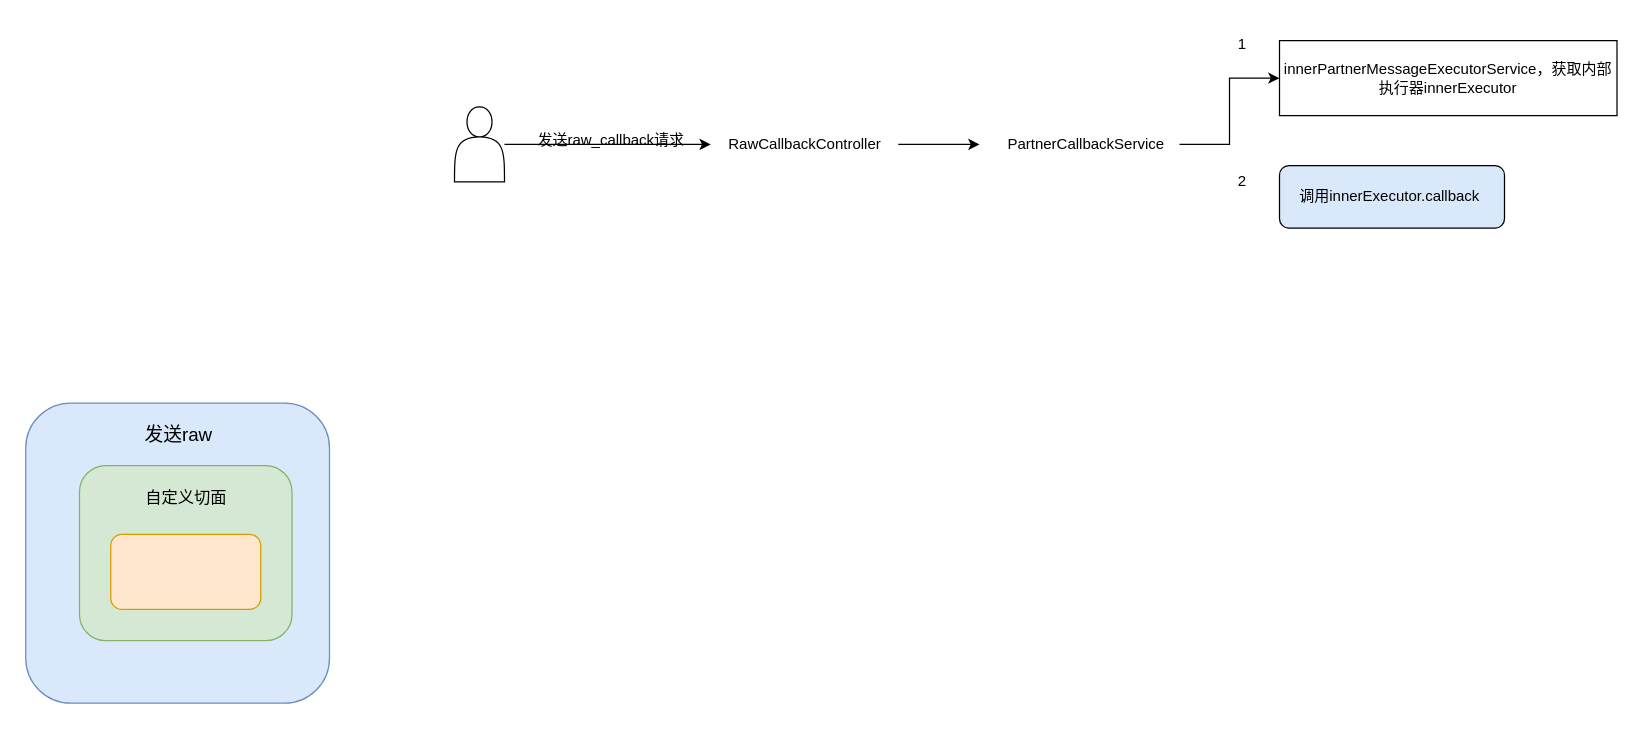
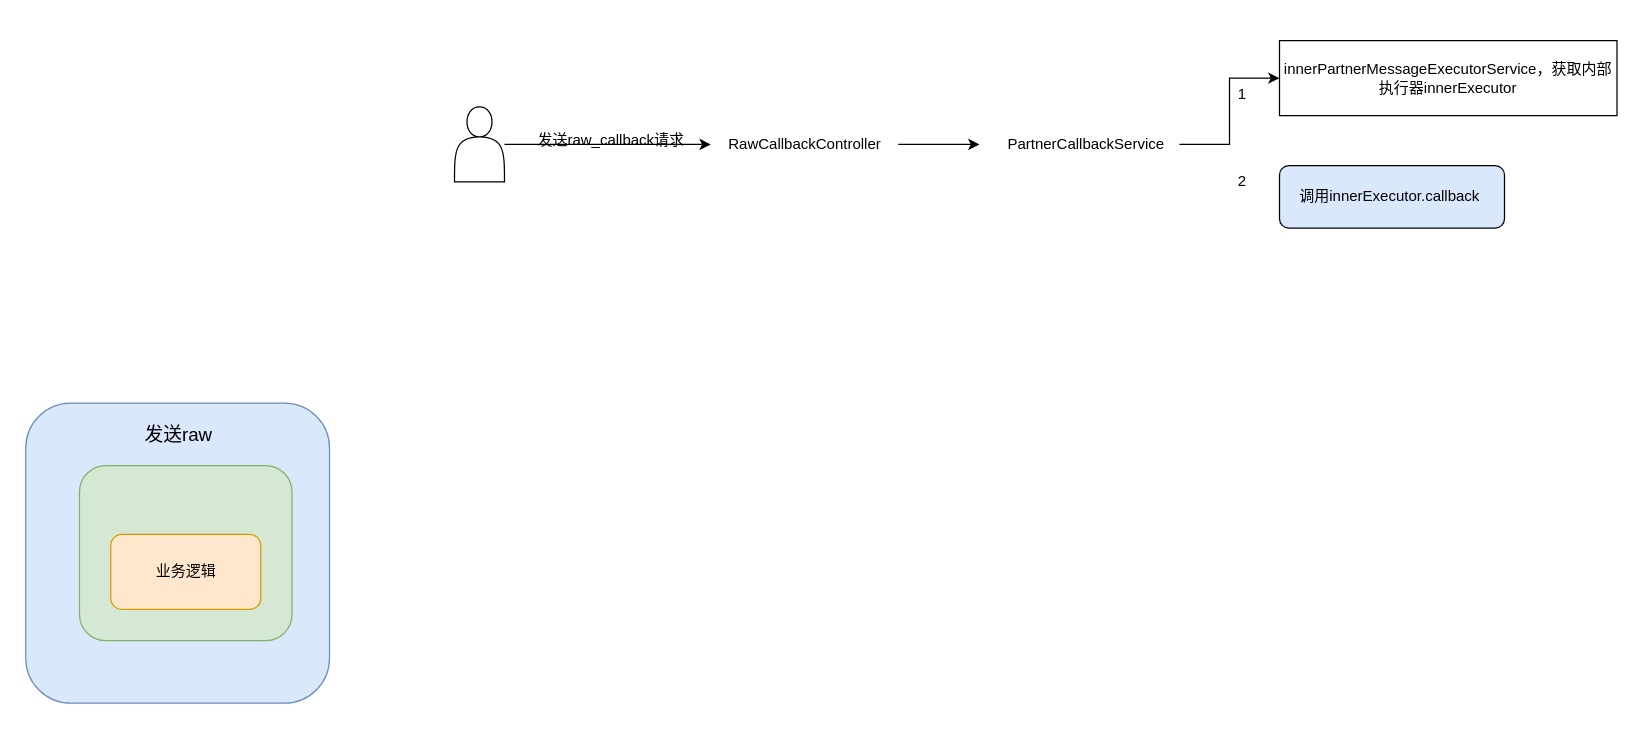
node "1": moved (1242, 44) -> (1242, 94)
node "自定义切面": removed
node "业务逻辑": added
